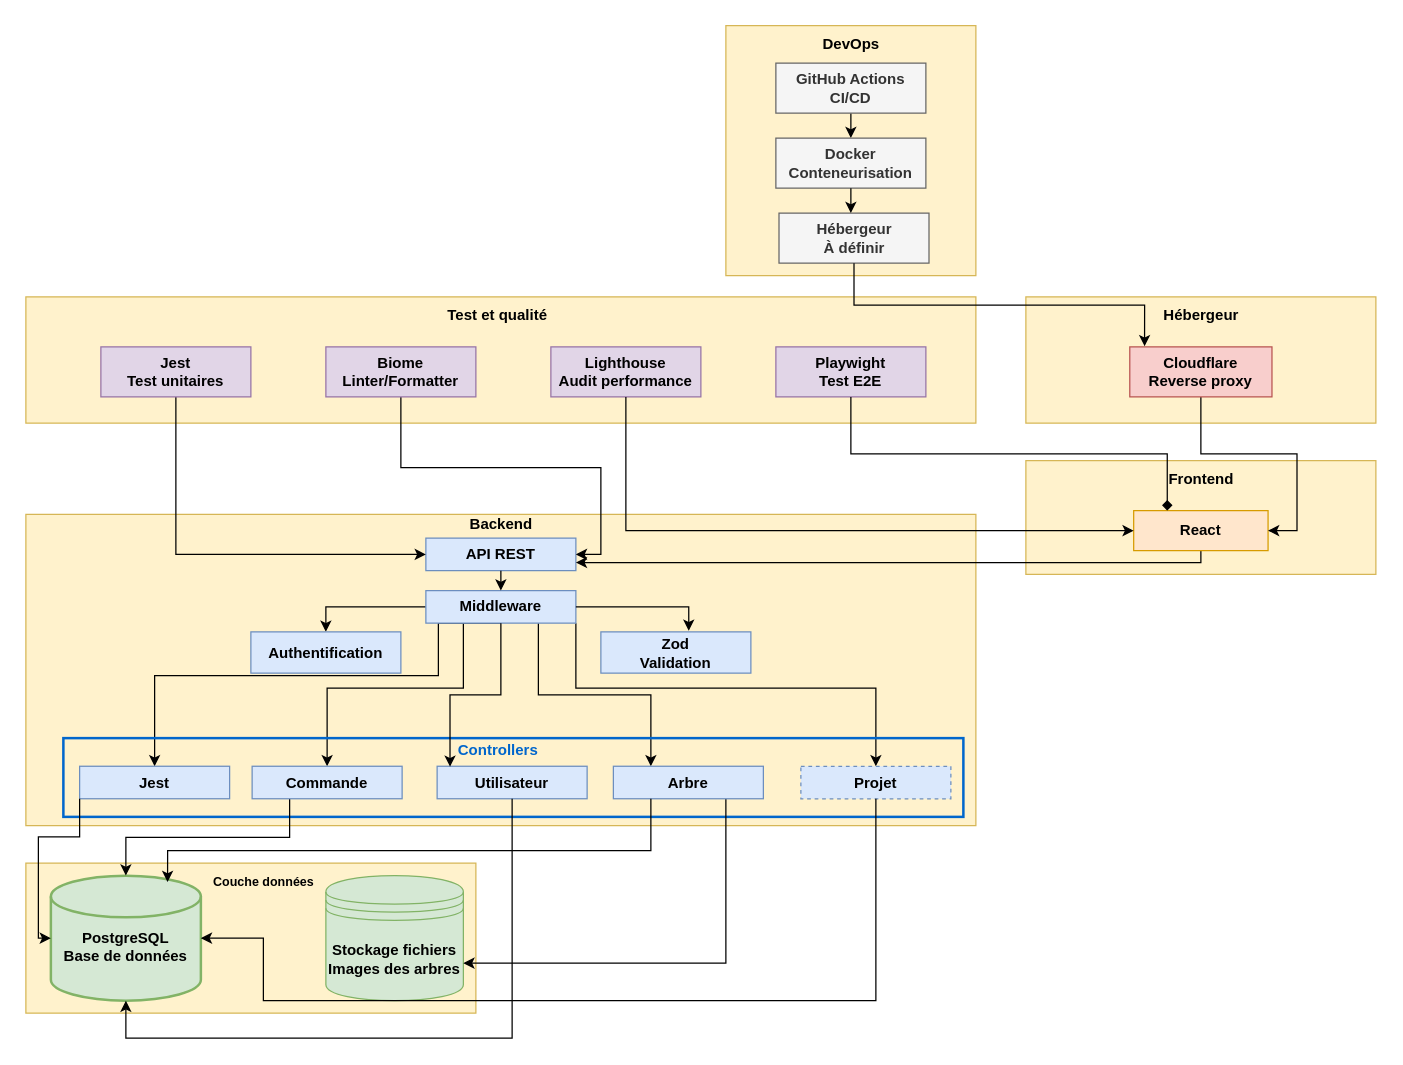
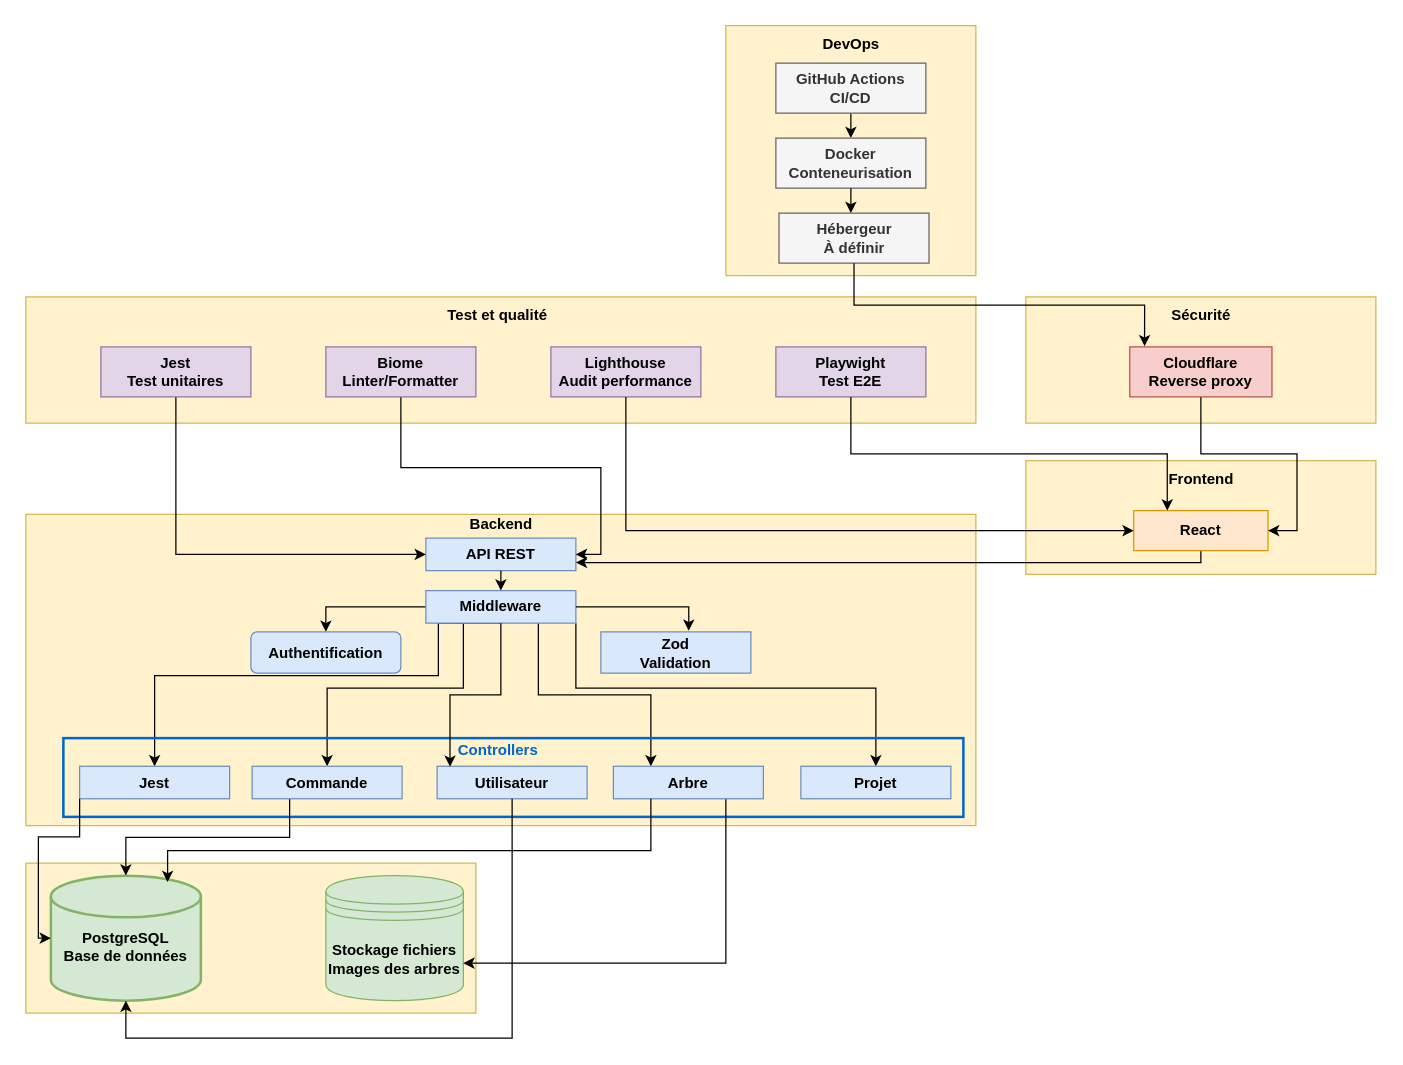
node "Hébergeur": label "Hébergeur" -> "Sécurité"
edge "Playwight Test E2E" -> "React": arrowhead diamond -> classic
node "Authentification": shape rectangle -> rounded rectangle
node "Projet": style dashed -> solid
node "Couche données": removed
edge "Projet" -> "PostgreSQL Base de données": removed
